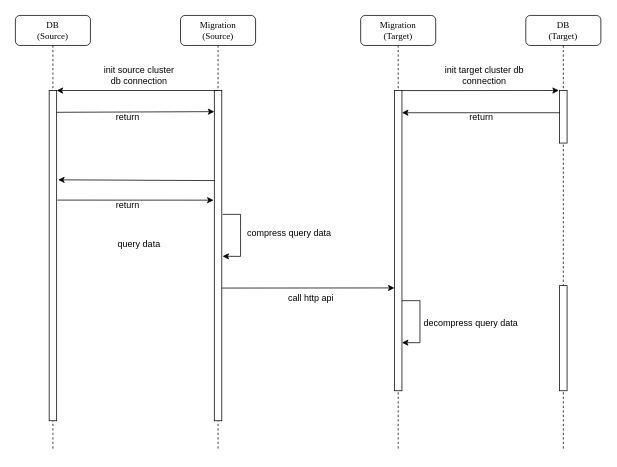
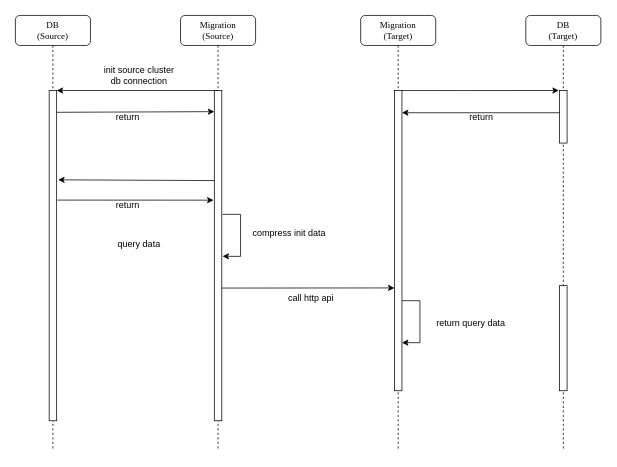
node "init target cluster db connection": removed
node "compress query data": label "compress query data" -> "compress init data"
node "decompress query data": label "decompress query data" -> "return query data"
